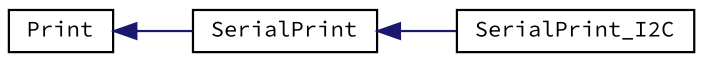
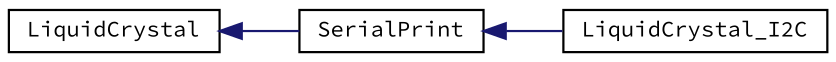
node "Print": label "Print" -> "LiquidCrystal"
node "SerialPrint_I2C": label "SerialPrint_I2C" -> "LiquidCrystal_I2C"
